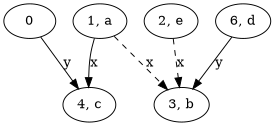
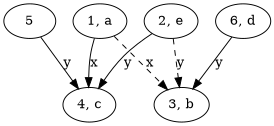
node "0": label "0" -> "5"
edge "2, e" -> "4, c": added, label "y"
edge "2, e" -> "3, b": label "x" -> "y"
